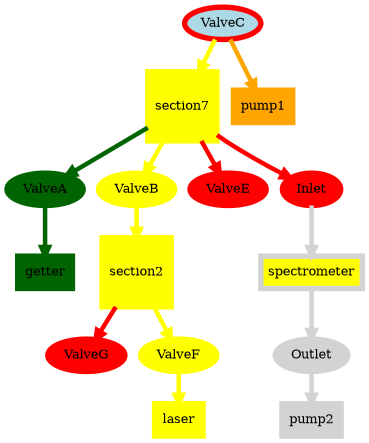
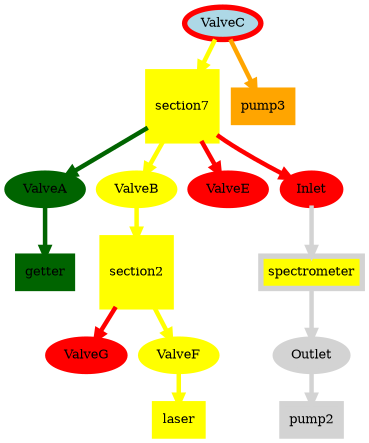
node "pump1": label "pump1" -> "pump3"
